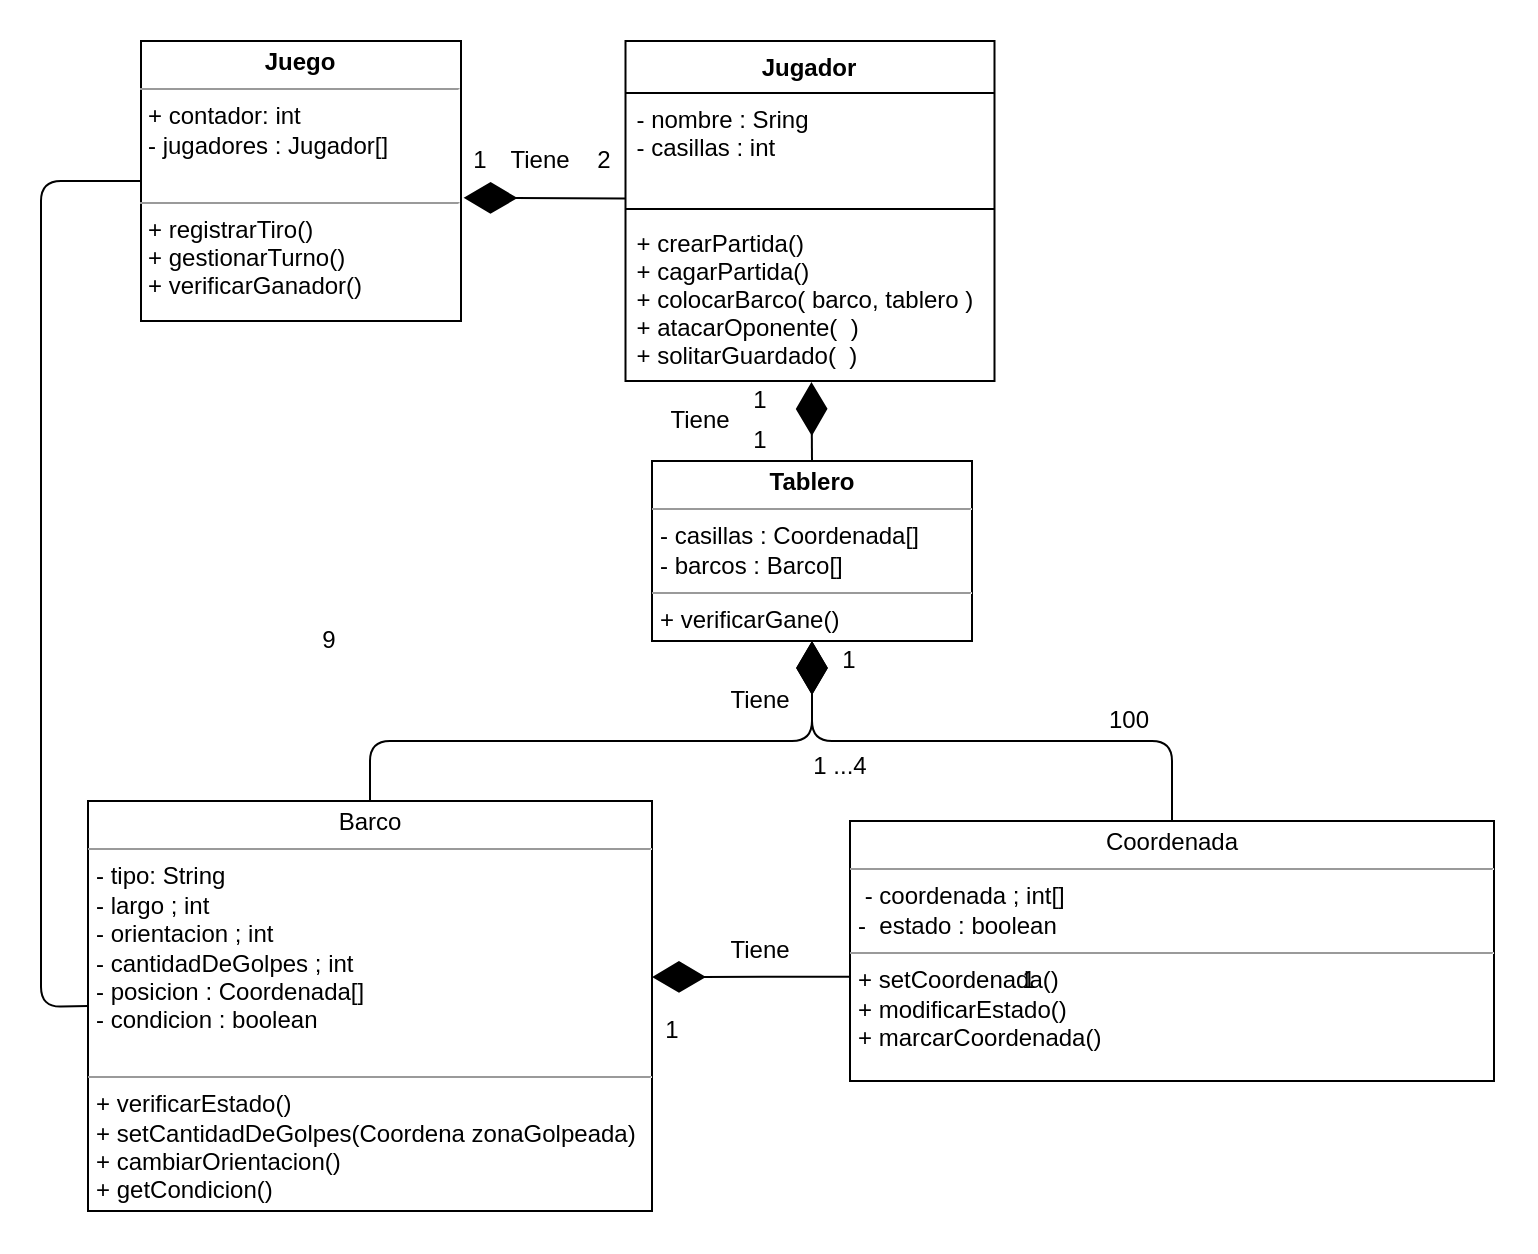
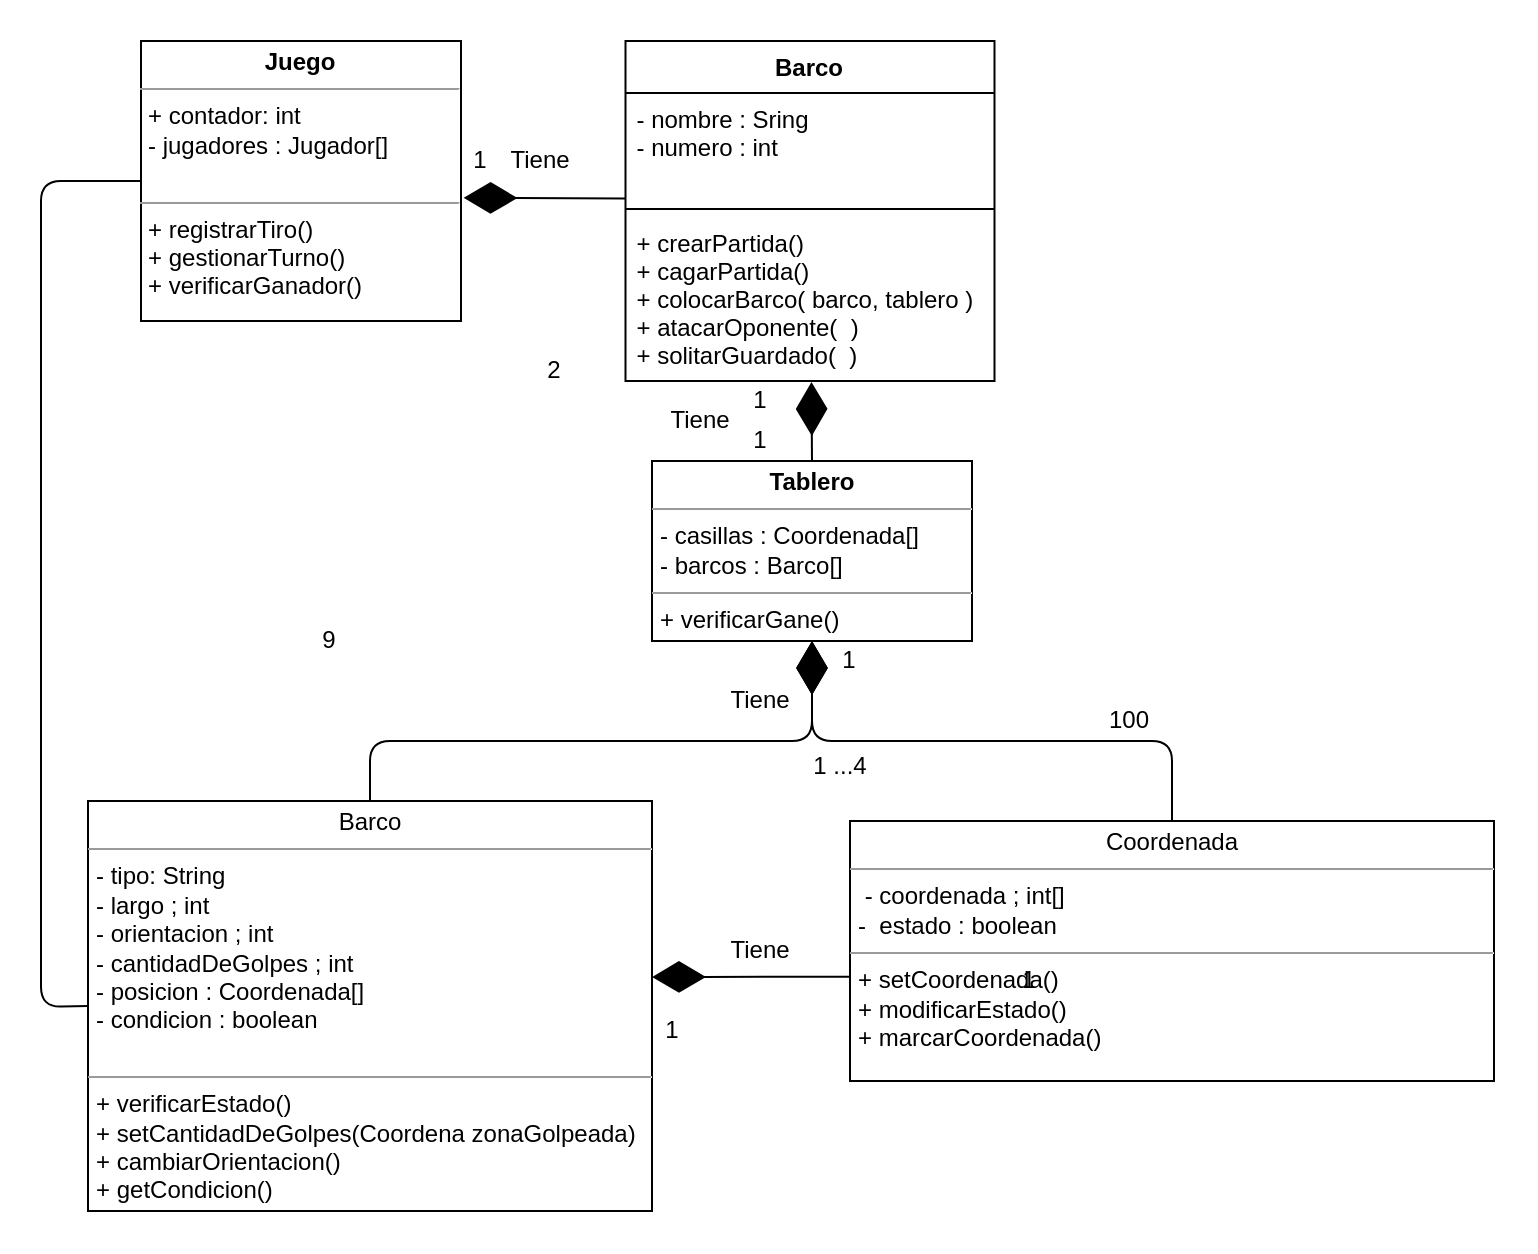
node "Jugador": label "Jugador" -> "Barco"
node "- nombre : Sring - casillas : int": label "- nombre : Sring - casillas : int" -> "- nombre : Sring - numero : int"
node "2": moved (606, 161) -> (556, 371)
